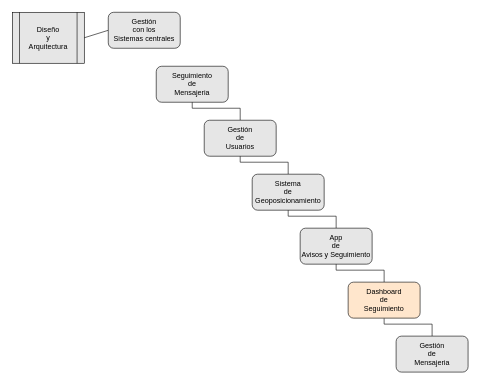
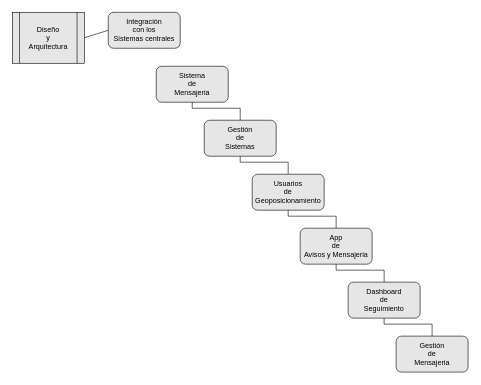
node "Gestión con los Sistemas centrales": label "Gestión con los Sistemas centrales" -> "Integración con los Sistemas centrales"
node "Seguimiento de Mensajeria": label "Seguimiento de Mensajeria" -> "Sistema de Mensajeria"
node "Gestión de Usuarios": label "Gestión de Usuarios" -> "Gestión de Sistemas"
node "Sistema de Geoposicionamiento": label "Sistema de Geoposicionamiento" -> "Usuarios de Geoposicionamiento"
node "App de Avisos y Seguimiento": label "App de Avisos y Seguimiento" -> "App de Avisos y Mensajeria"
node "Dashboard de Seguimiento": fillcolor #ffe6cc -> #e6e6e6
